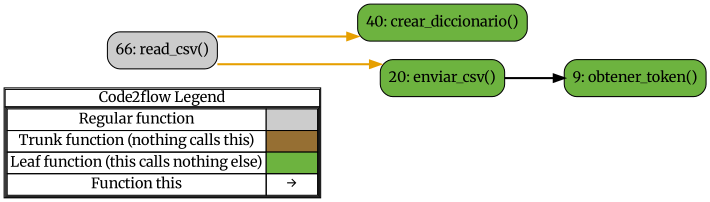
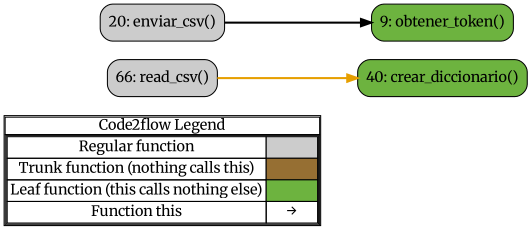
edge "66: read_csv()" -> "20: enviar_csv()": removed
node "20: enviar_csv()": fillcolor #6db33f -> #cccccc
